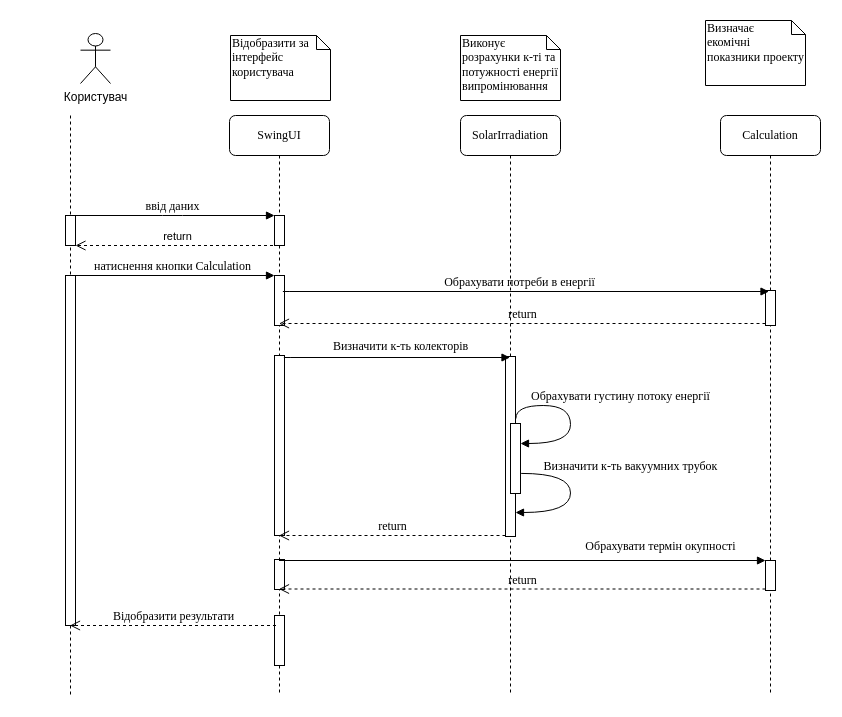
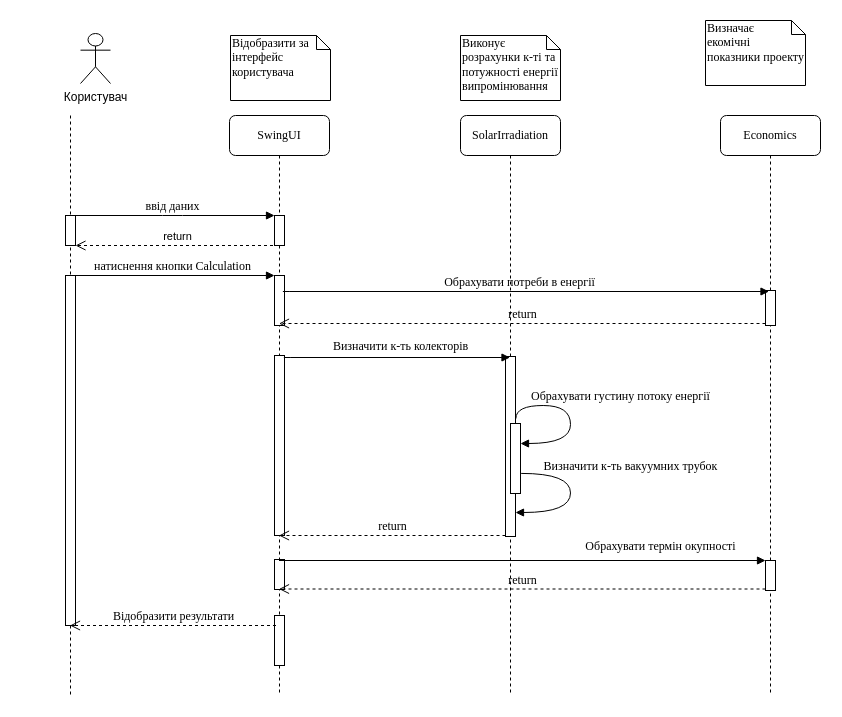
node "Calculation": label "Calculation" -> "Economics"
